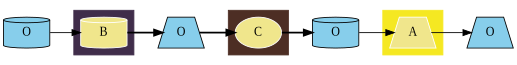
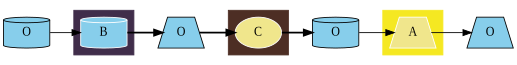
node "B": fillcolor khaki -> skyblue
